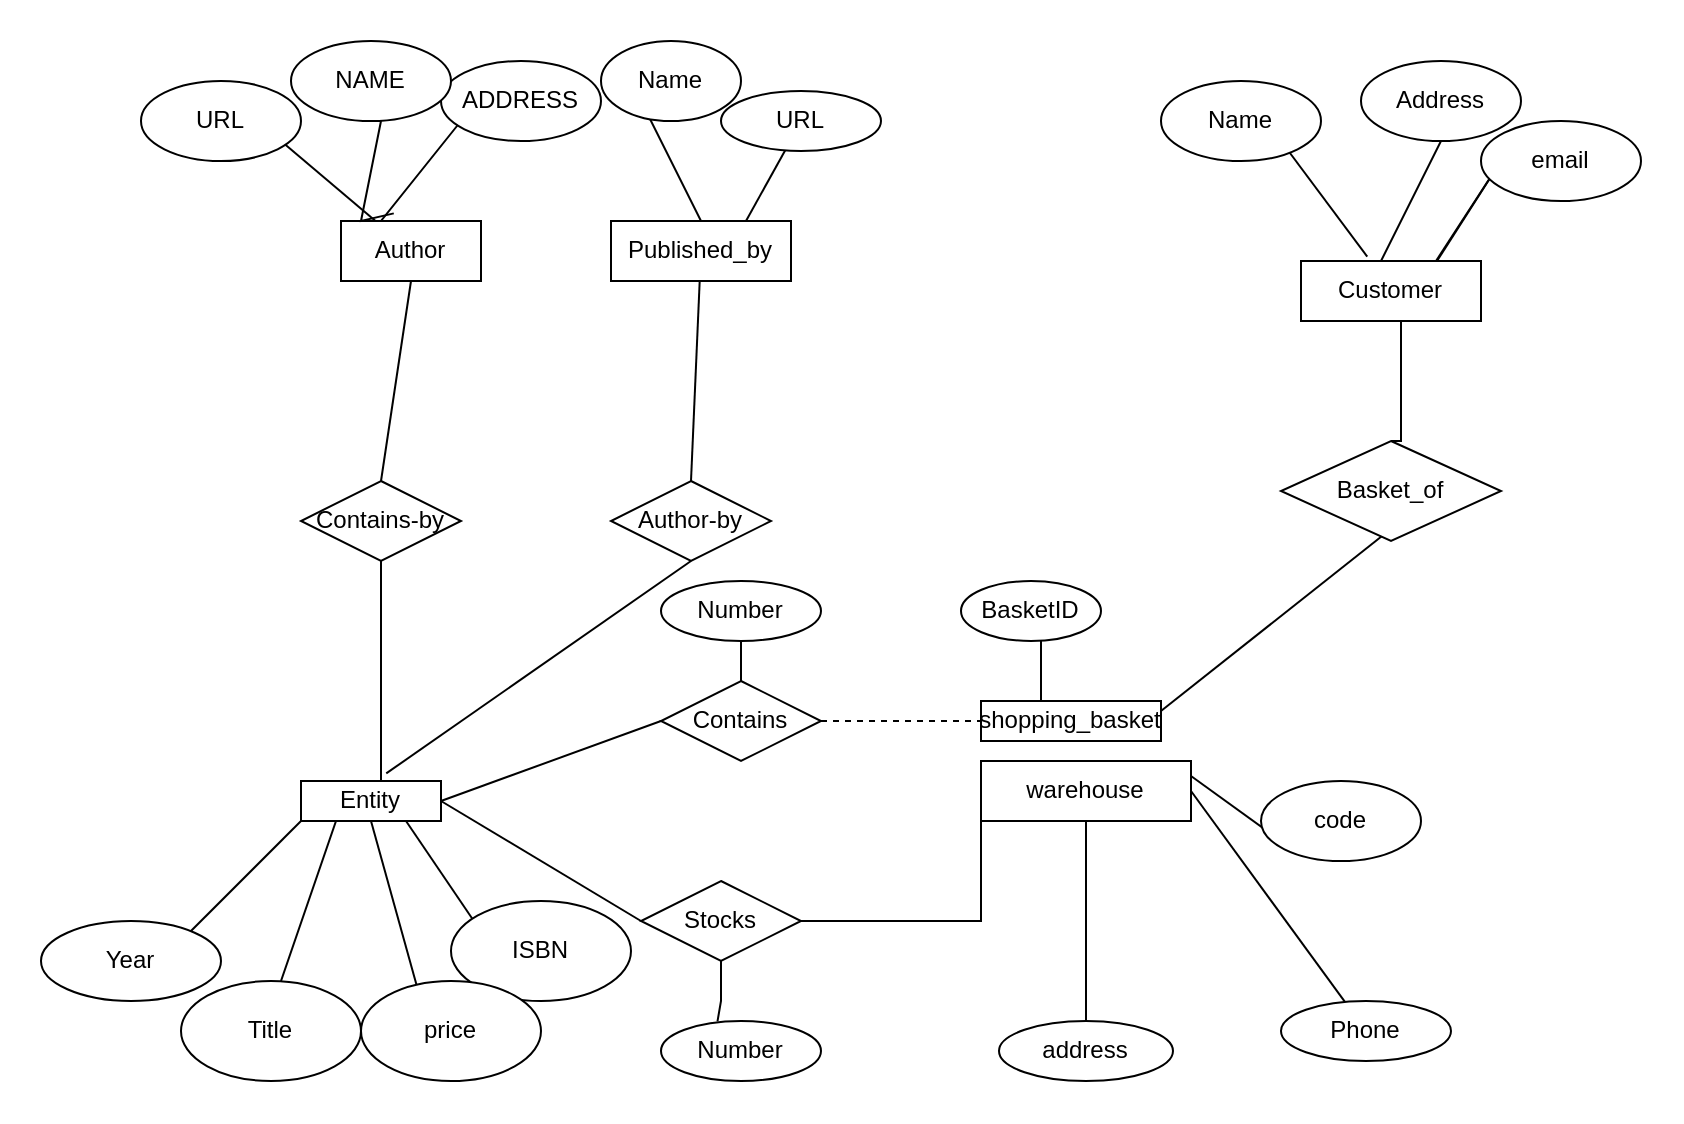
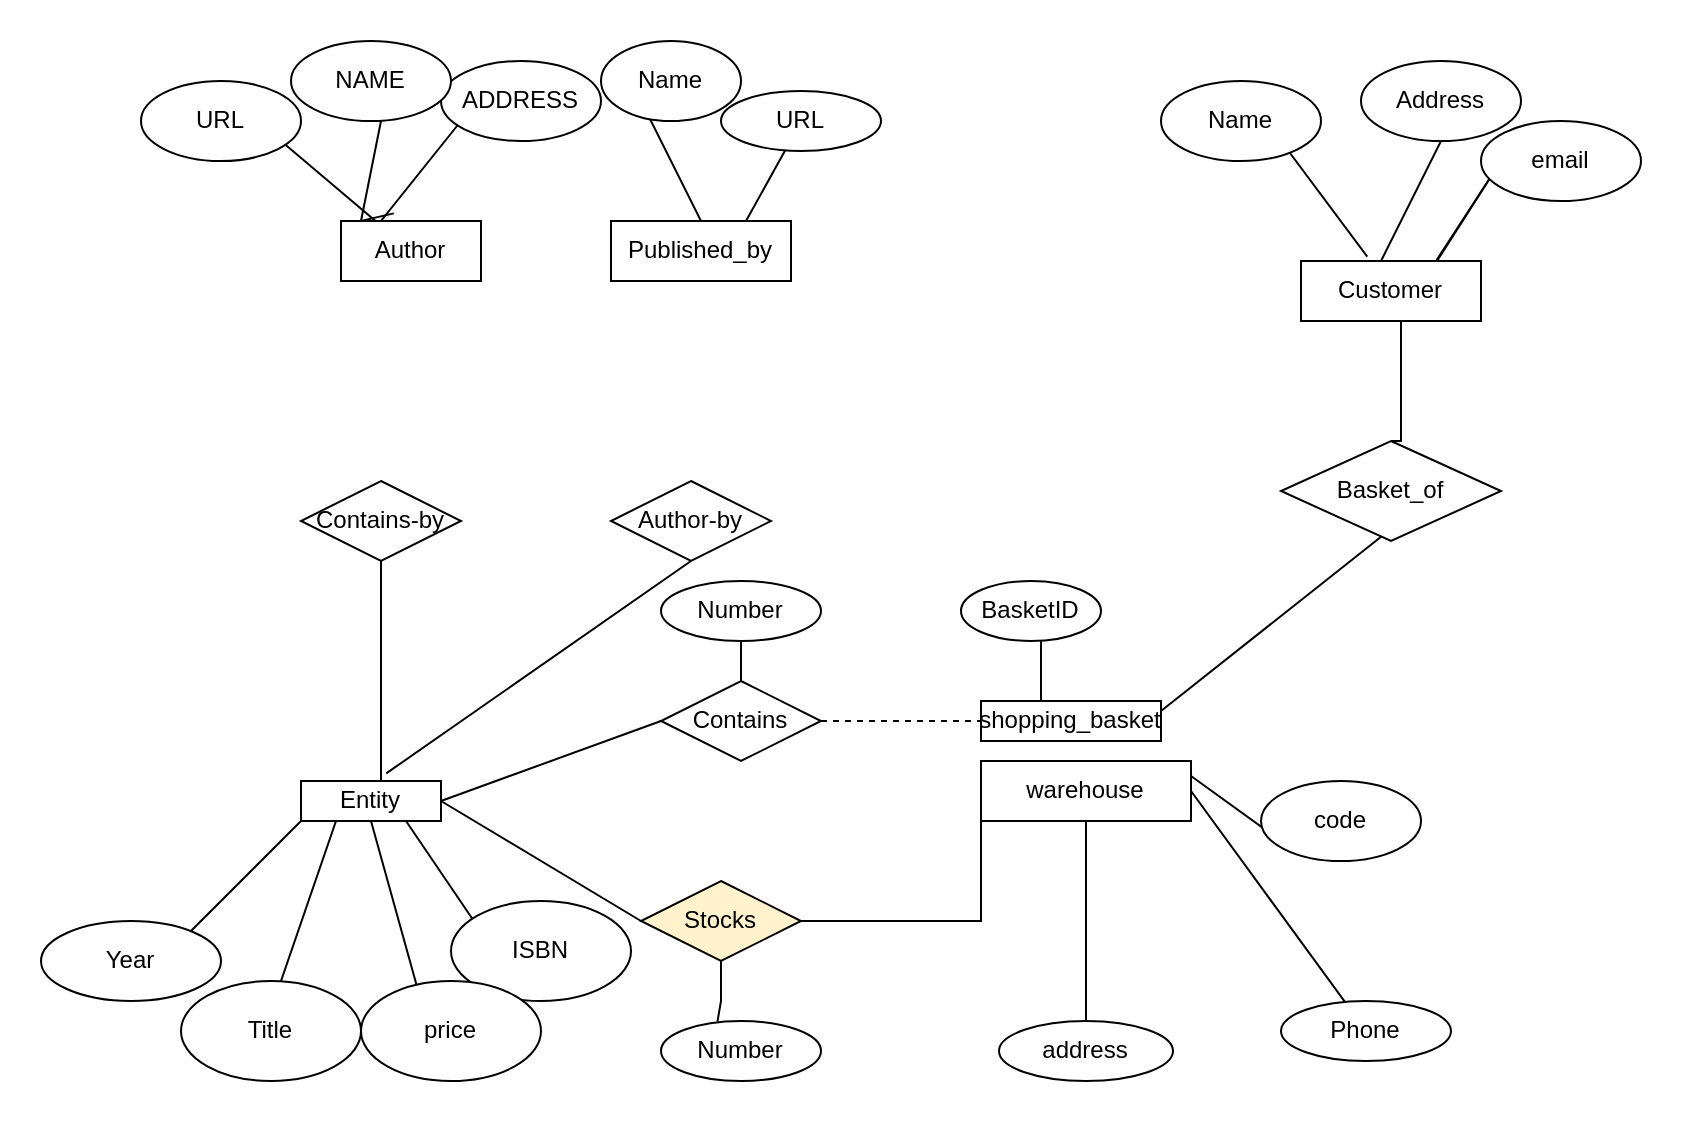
edge "Author" -- "Contains-by": removed
edge "Published_by" -- "Author-by": removed
node "Stocks": fillcolor #ffffff -> #fff2cc
